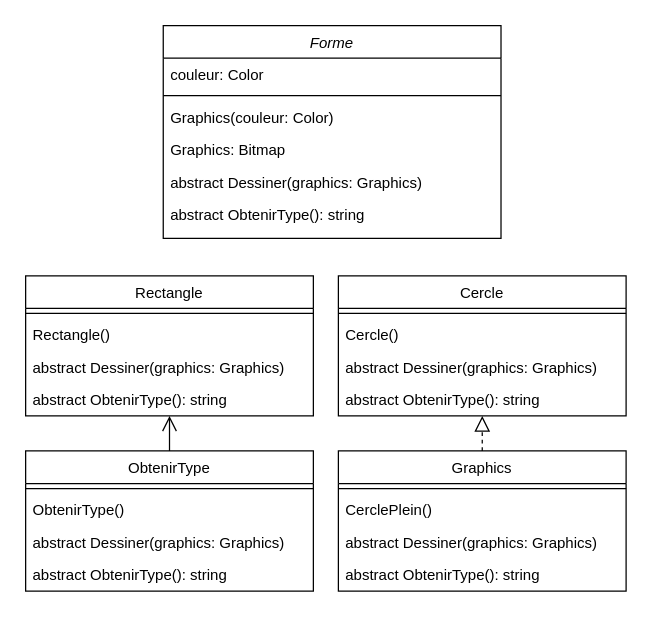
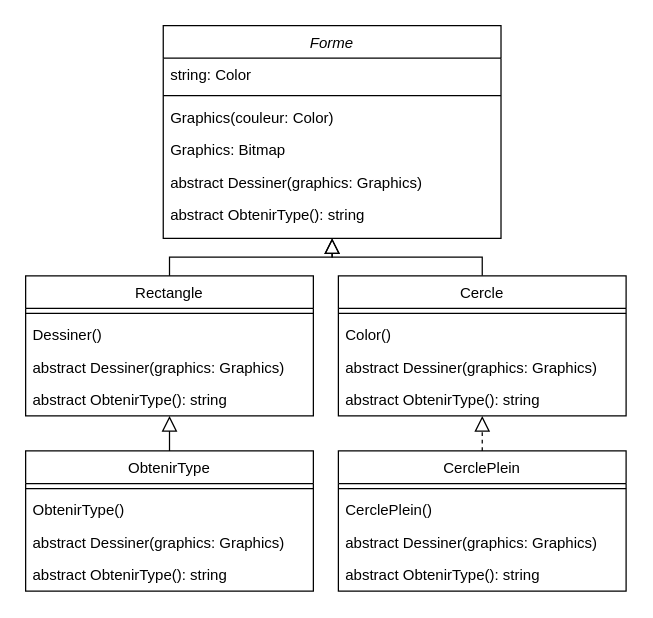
node "couleur: Color": label "couleur: Color" -> "string: Color"
edge "Rectangle" -> "Forme": added
edge "Cercle" -> "Forme": added
node "Rectangle()": label "Rectangle()" -> "Dessiner()"
node "Cercle()": label "Cercle()" -> "Color()"
edge "ObtenirType" -> "Rectangle": arrowhead open -> block
node "Graphics": label "Graphics" -> "CerclePlein"
